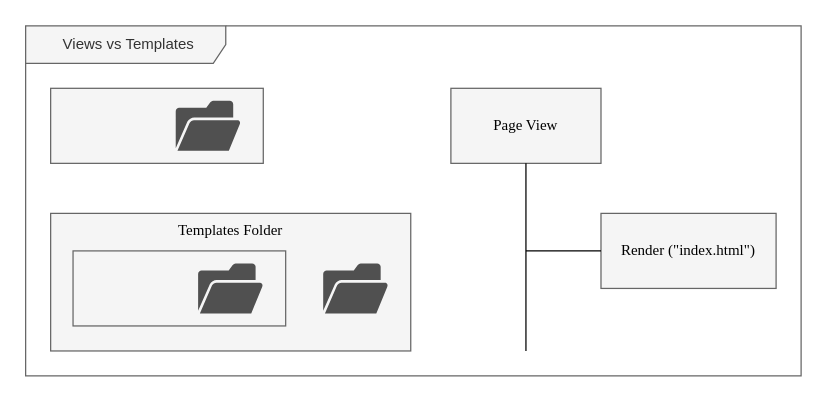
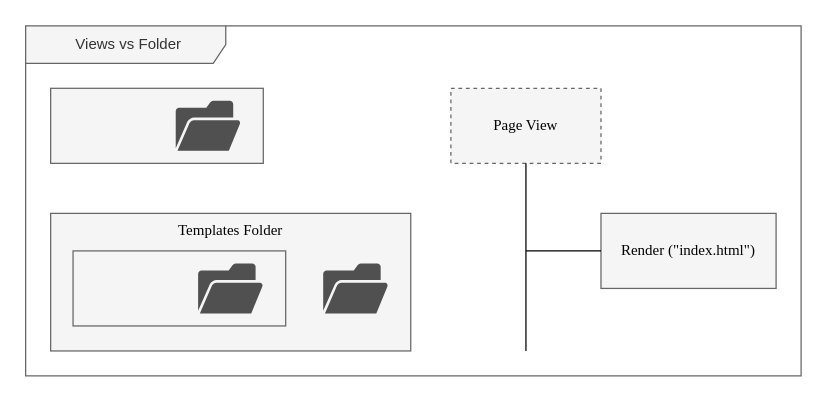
node "Views vs Templates": label "Views vs Templates" -> "Views vs Folder"
node "Page View": style solid -> dashed
